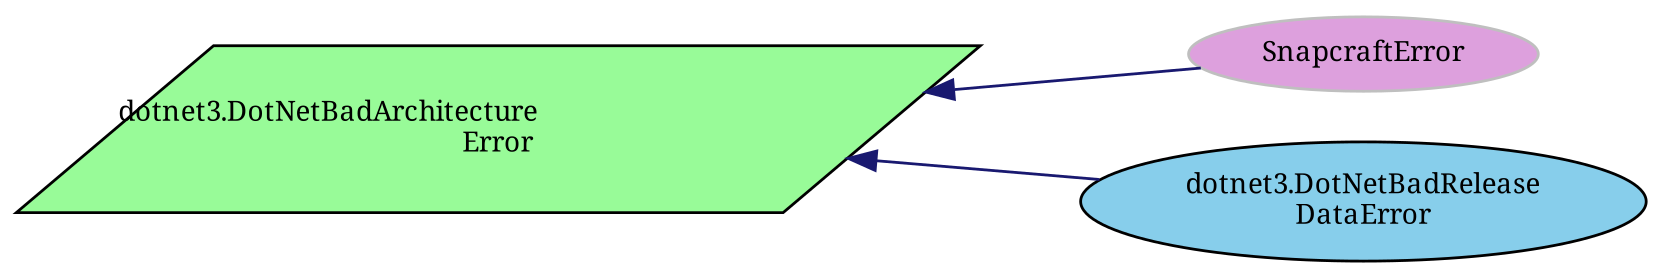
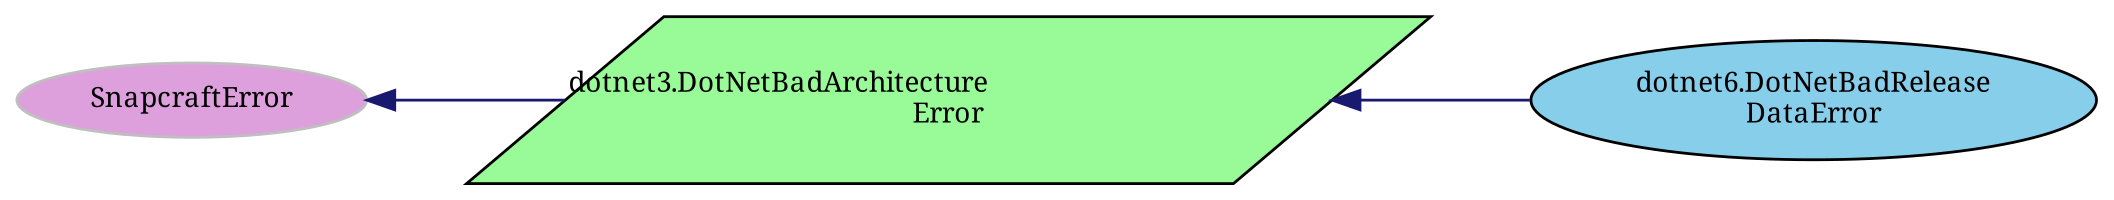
edge "SnapcraftError" -> "dotnet3.DotNetBadArchitecture Error": reversed
node "dotnet3.DotNetBadRelease DataError": label "dotnet3.DotNetBadRelease DataError" -> "dotnet6.DotNetBadRelease DataError"
